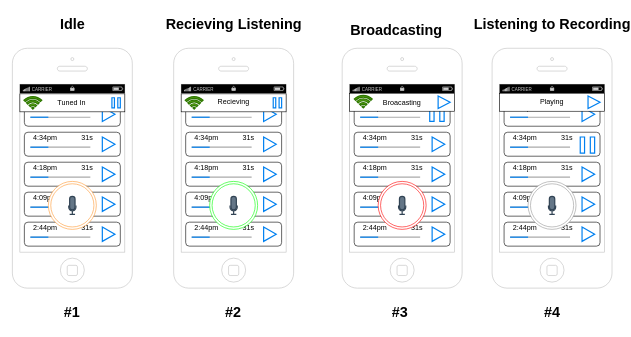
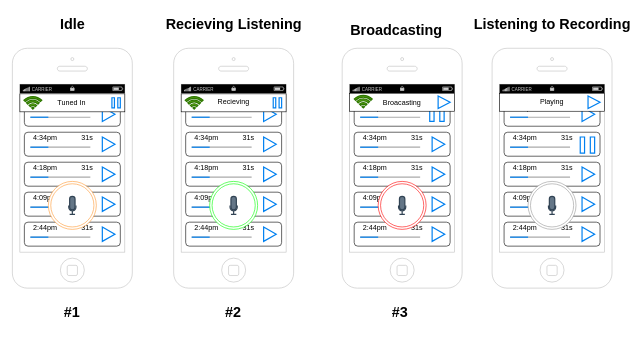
node "#4": removed
